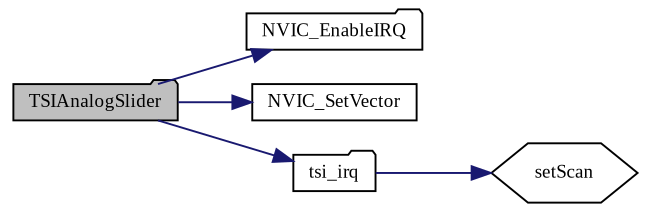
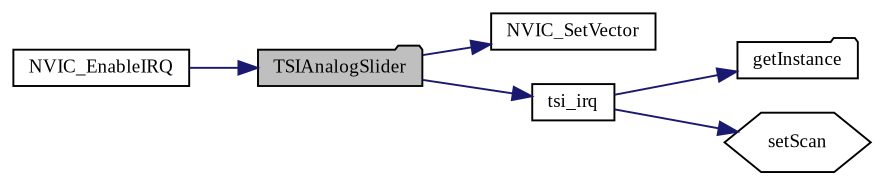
node "NVIC_EnableIRQ": shape folder -> box
node "getInstance": added
edge "TSIAnalogSlider" -> "NVIC_EnableIRQ": reversed
node "tsi_irq": shape folder -> box
